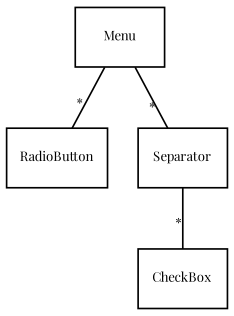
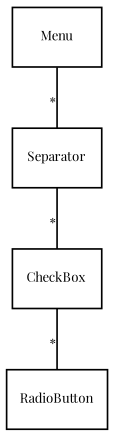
edge "Menu" -- "RadioButton": now "CheckBox" -- "RadioButton"
